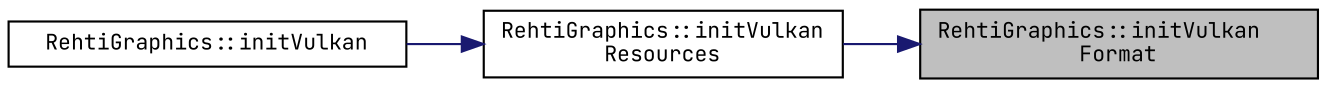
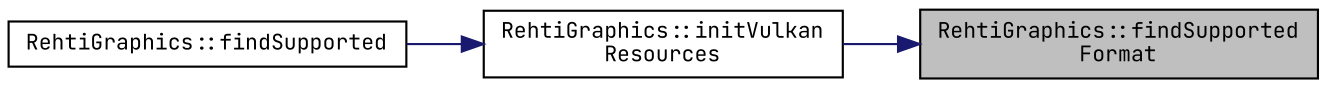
node "RehtiGraphics::initVulkan": label "RehtiGraphics::initVulkan" -> "RehtiGraphics::findSupported"
node "RehtiGraphics::initVulkan Format": label "RehtiGraphics::initVulkan Format" -> "RehtiGraphics::findSupported Format"
